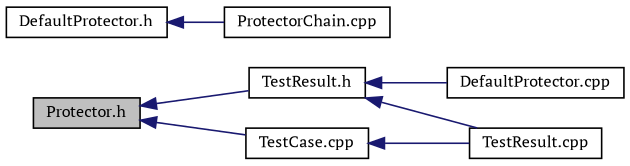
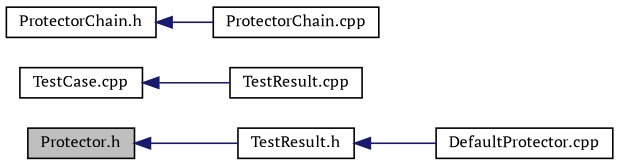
node "DefaultProtector.h": label "DefaultProtector.h" -> "ProtectorChain.h"
edge "TestResult.cpp" -> "TestResult.h": removed
edge "TestCase.cpp" -> "Protector.h": removed
